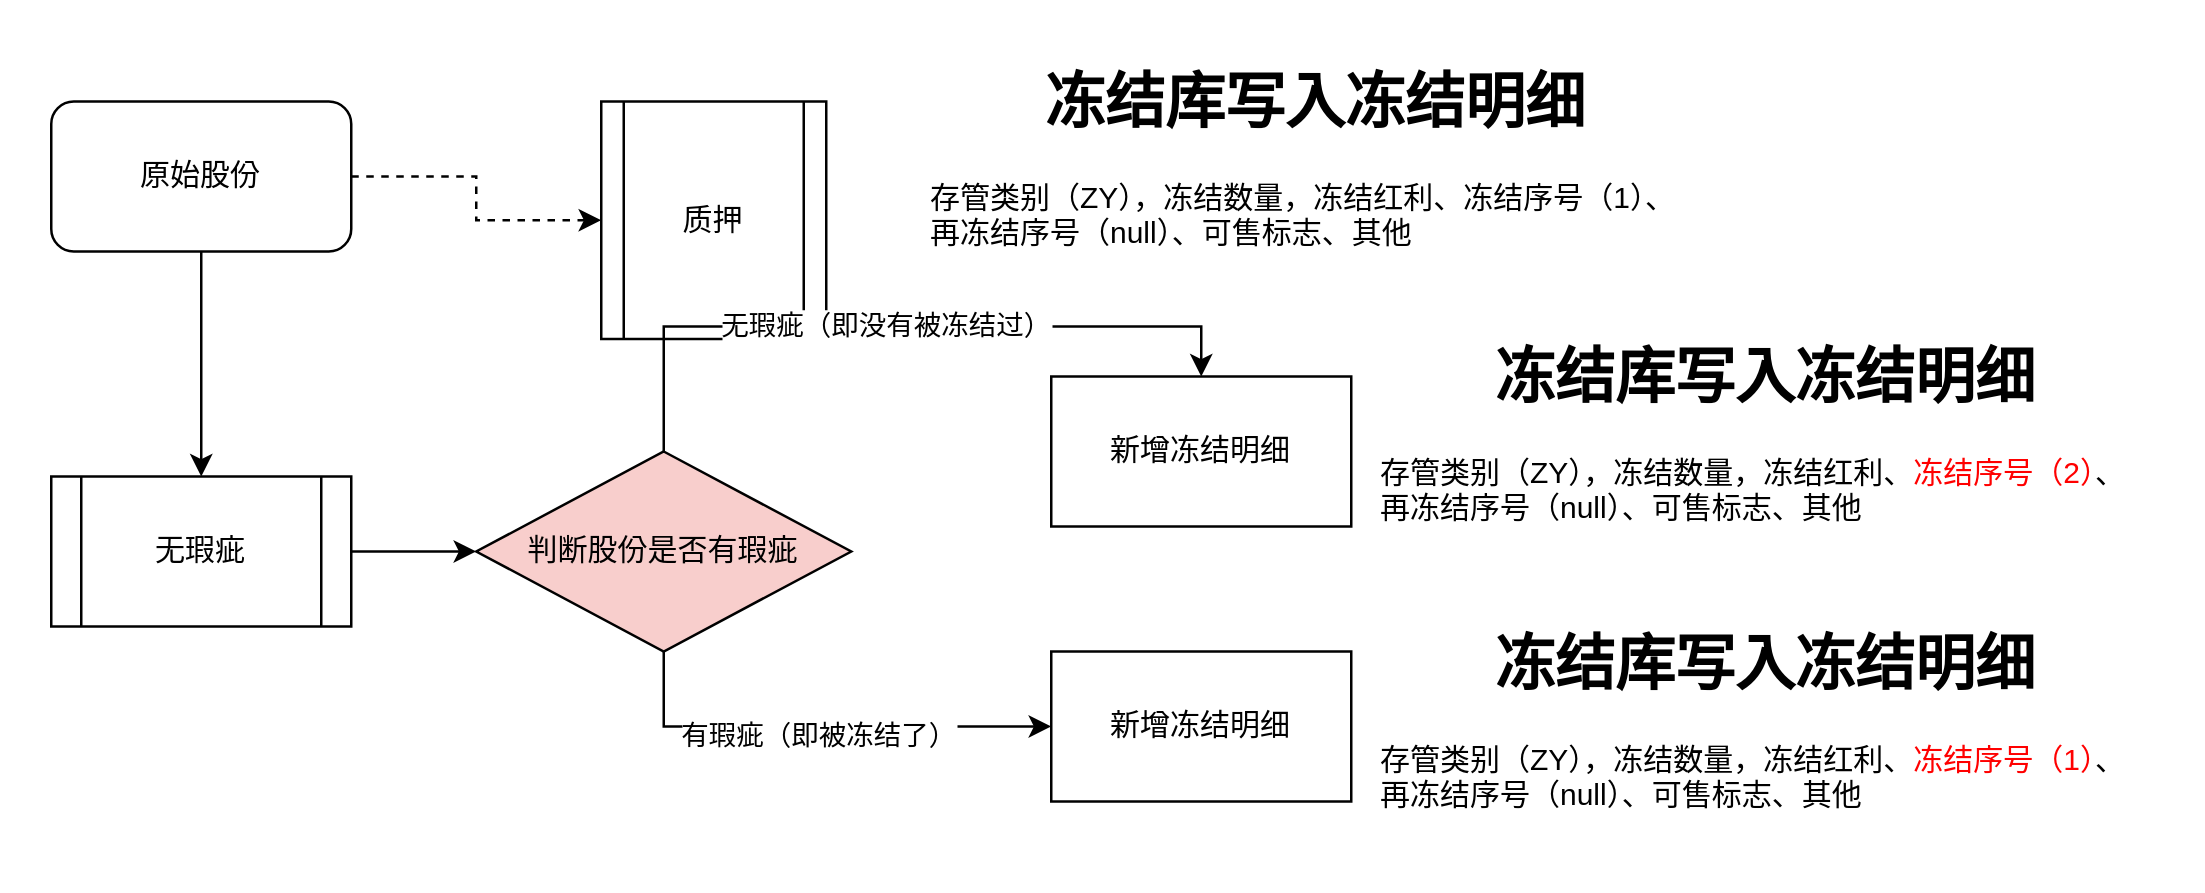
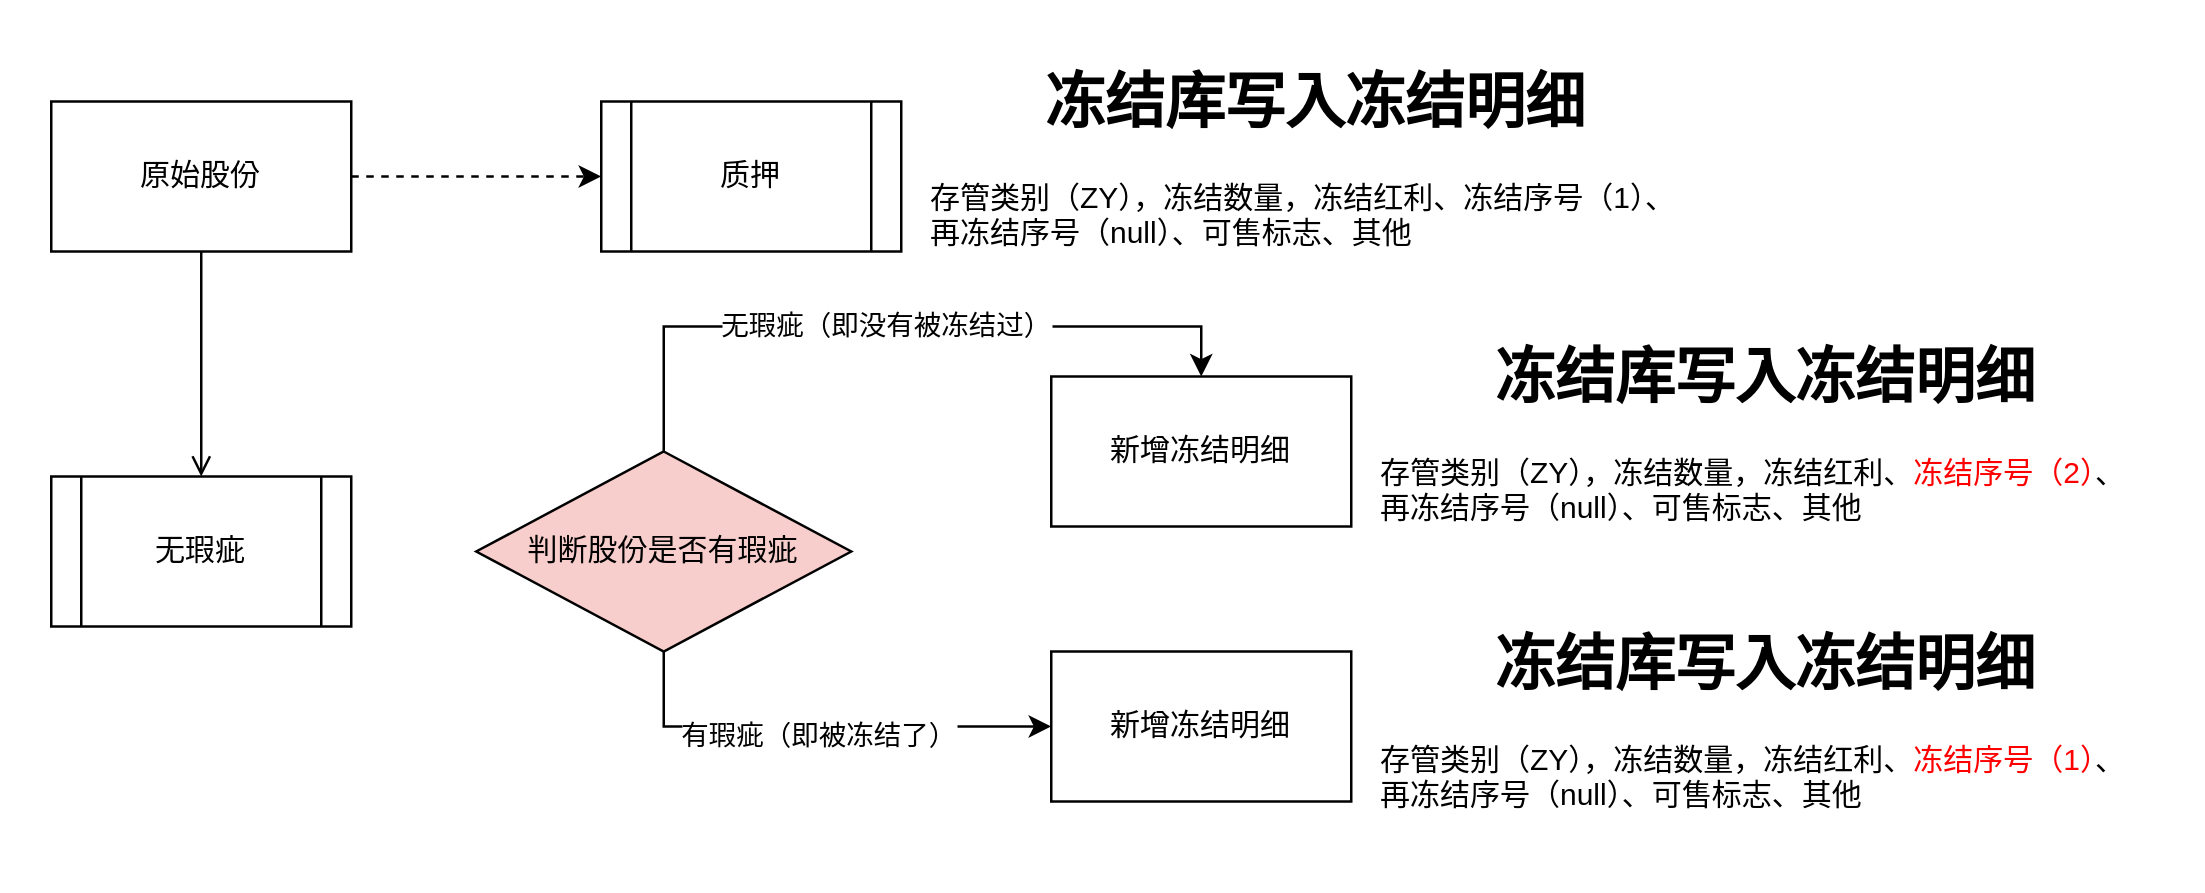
node "原始股份": shape rounded rectangle -> rectangle
node "质押": size 225x238 -> 300x150
edge "原始股份" -> "无瑕疵": arrowhead classic -> open
edge "无瑕疵" -> "判断股份是否有瑕疵": removed
